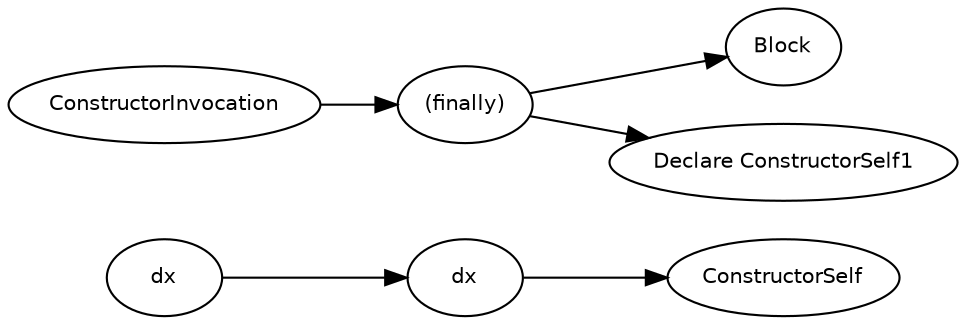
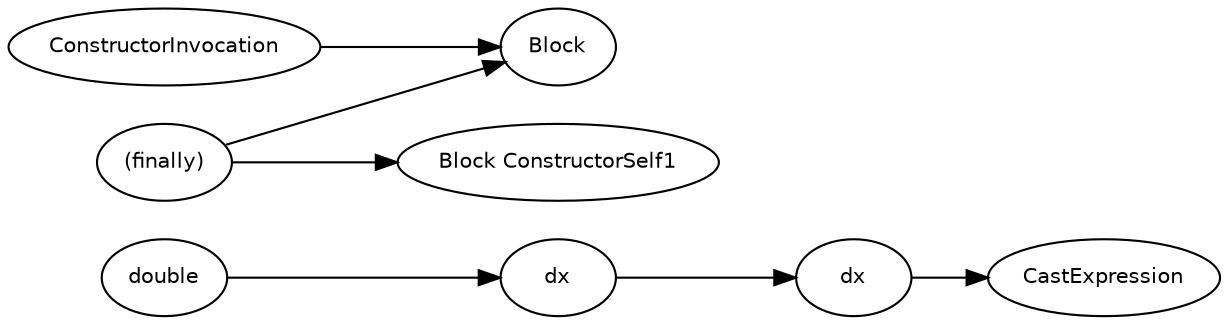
edge "ConstructorInvocation" -> "(finally)": now "ConstructorInvocation" -> "Block"
node "Declare ConstructorSelf1": label "Declare ConstructorSelf1" -> "Block ConstructorSelf1"
node "double": added
node "ConstructorSelf": label "ConstructorSelf" -> "CastExpression"
